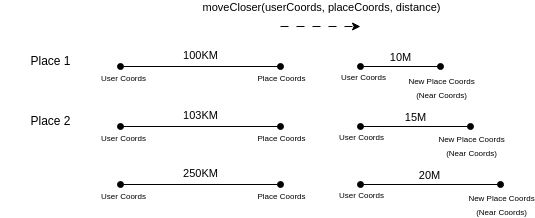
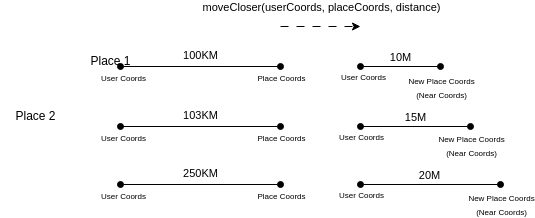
node "Place 1": moved (51, 62) -> (111, 62)
node "Place 2": moved (51, 122) -> (36, 117)
